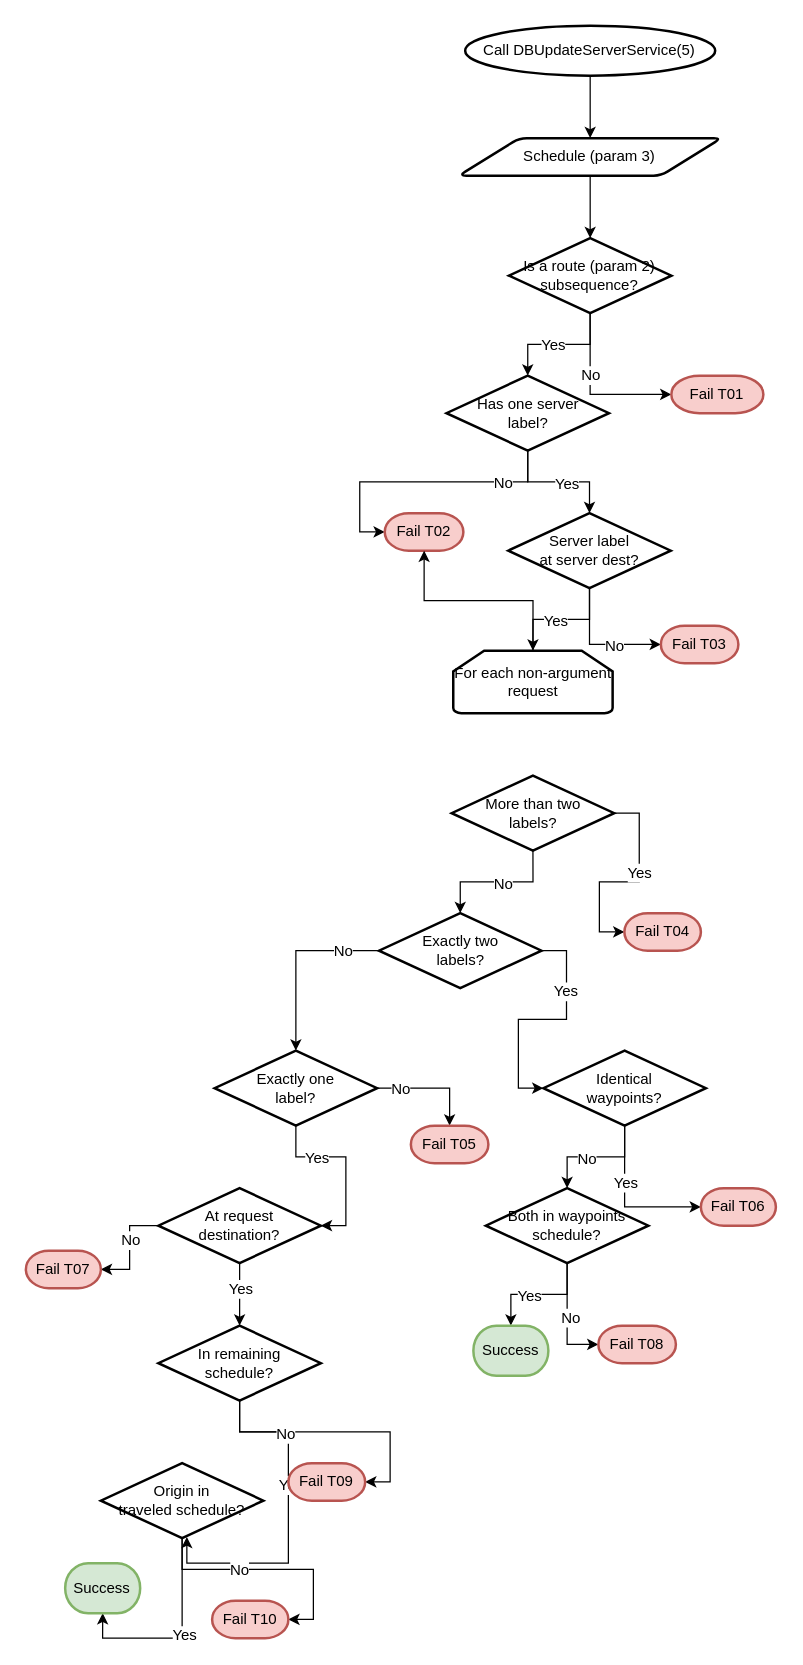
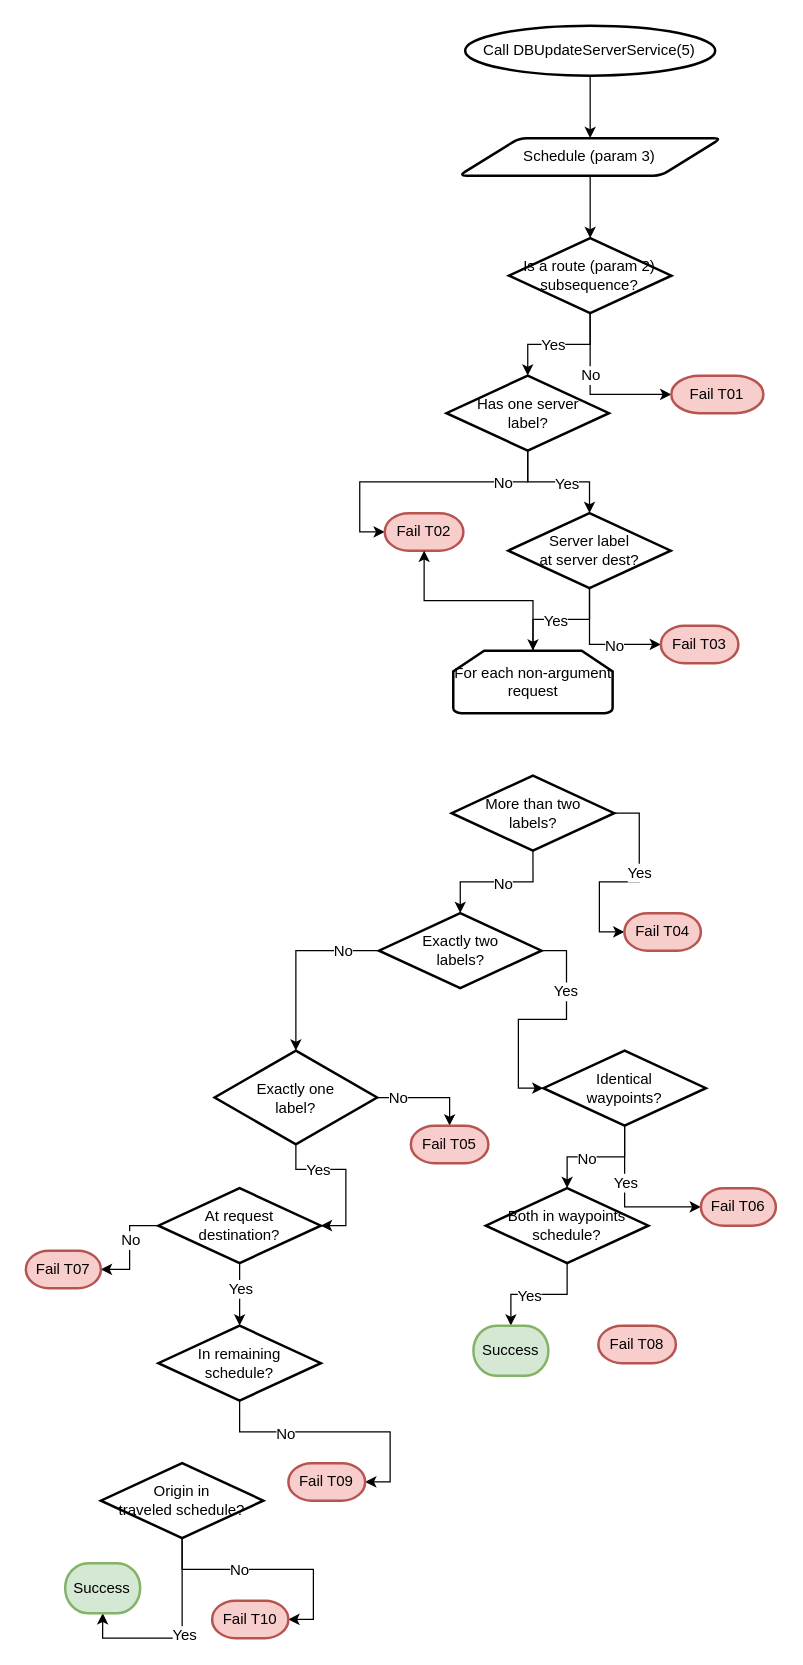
node "Exactly one label?": size 163x75 -> 163x94
edge "Both in waypoints schedule?" -> "Fail T08": removed, label "No"
edge "In remaining schedule?" -> "Origin in traveled schedule?": removed, label "Yes"
